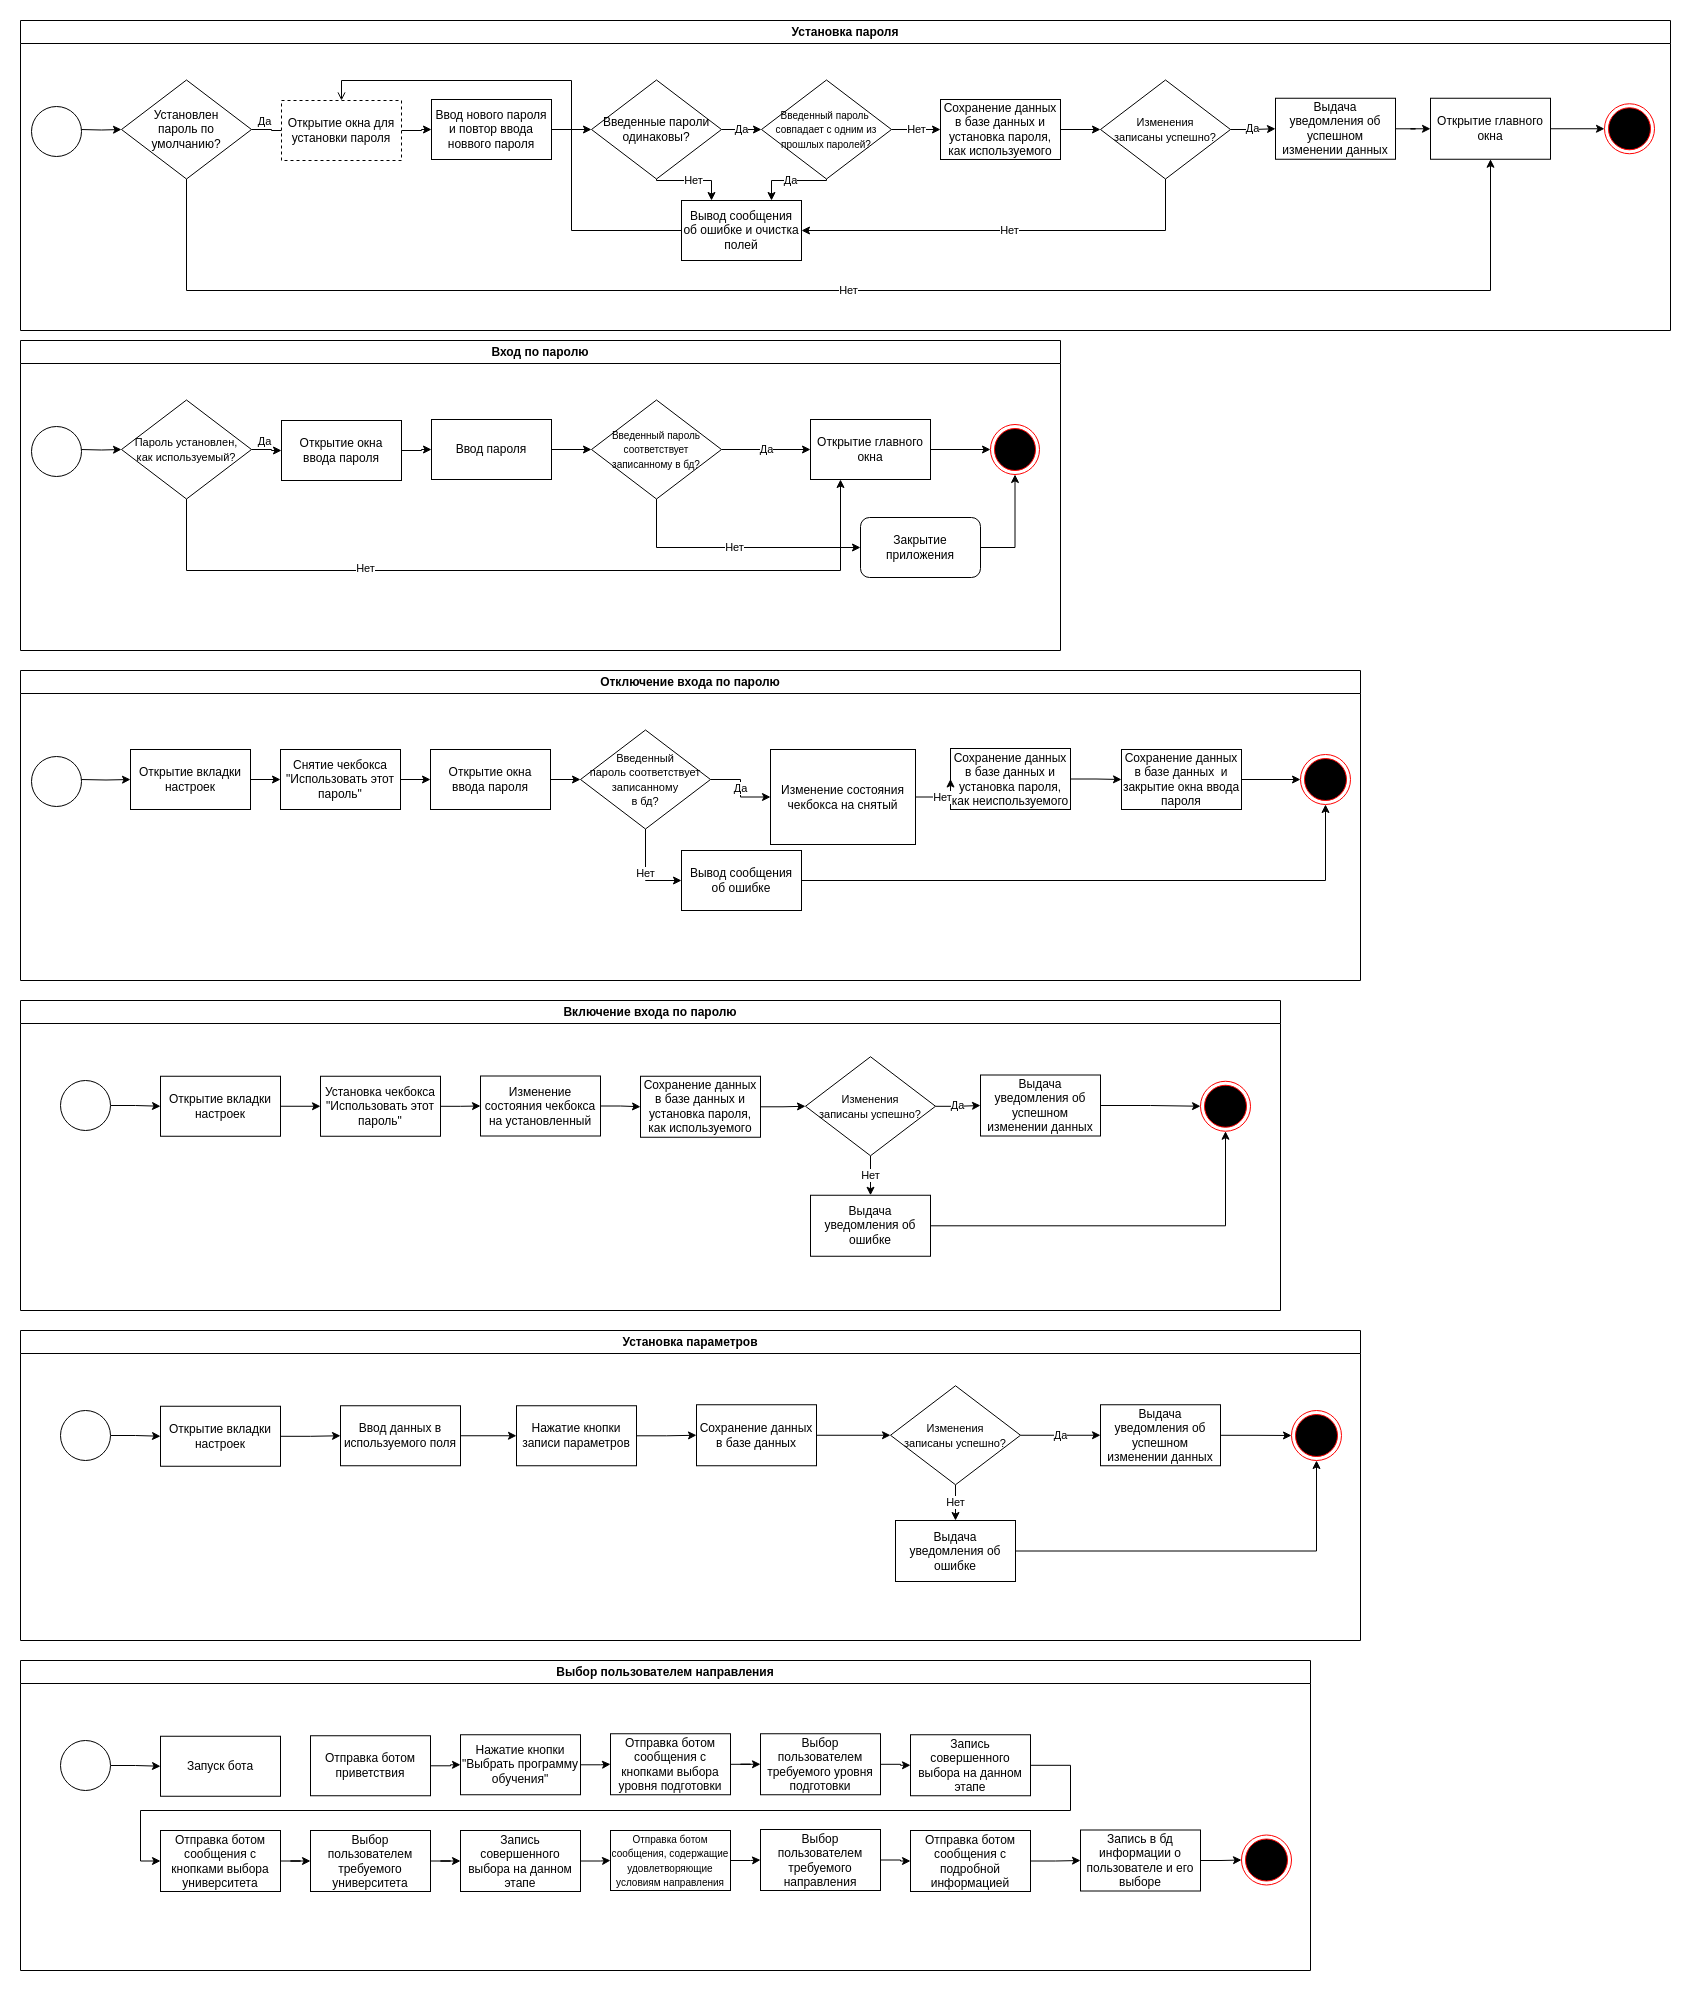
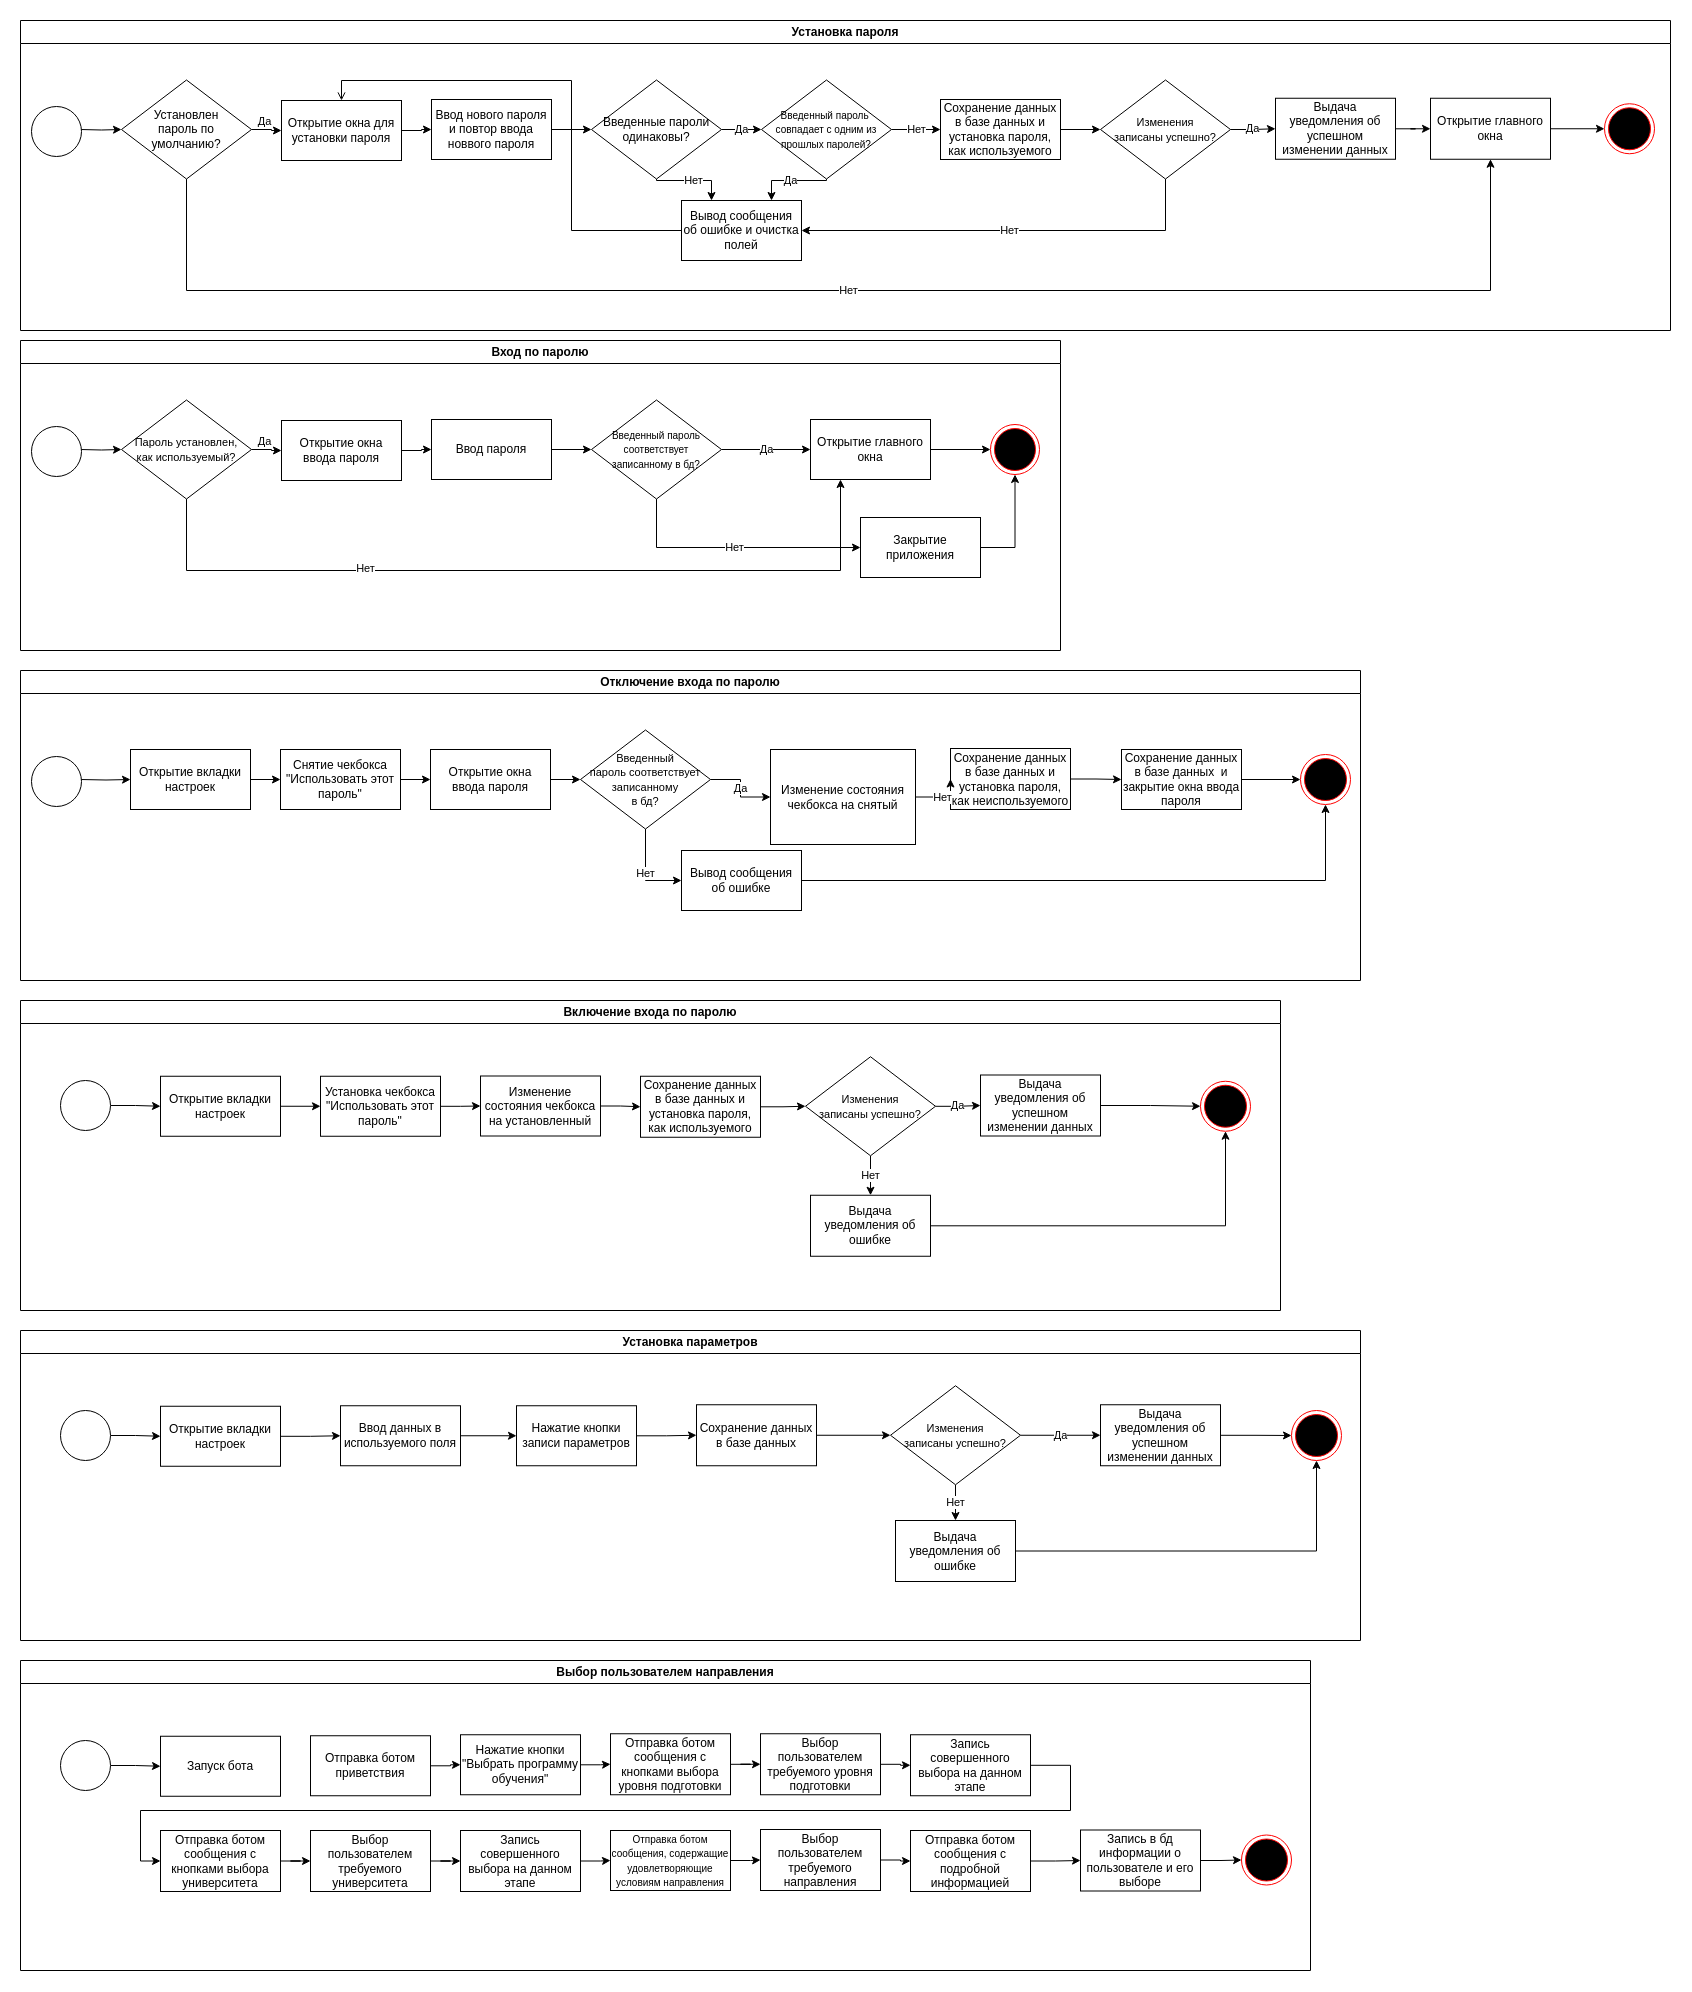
edge "Установлен пароль по умолчанию?" -- "Открытие окна для установки пароля": arrowhead none -> classic
node "Открытие окна для установки пароля": style dashed -> solid
node "Закрытие приложения": shape rounded rectangle -> rectangle
